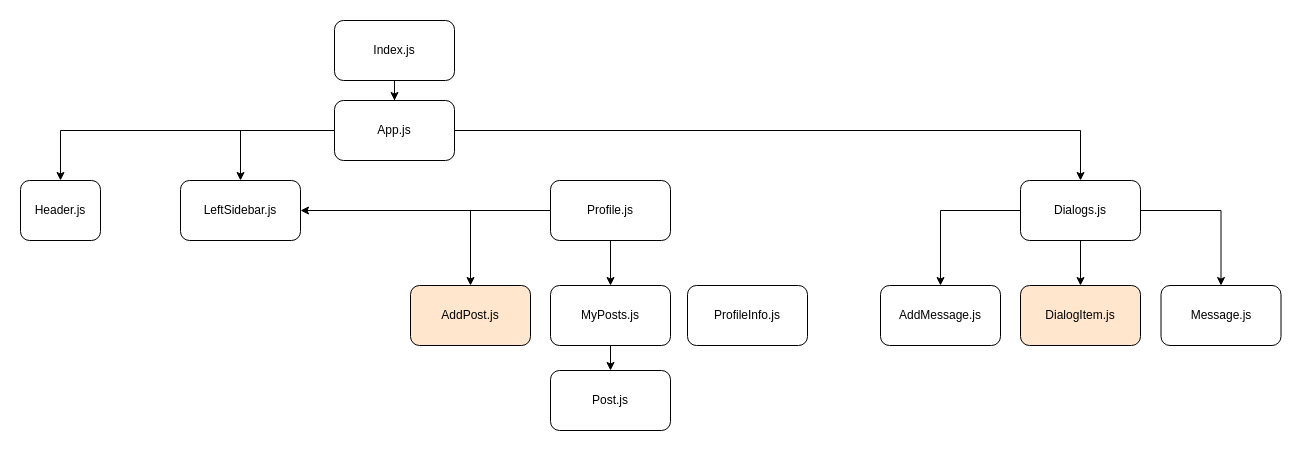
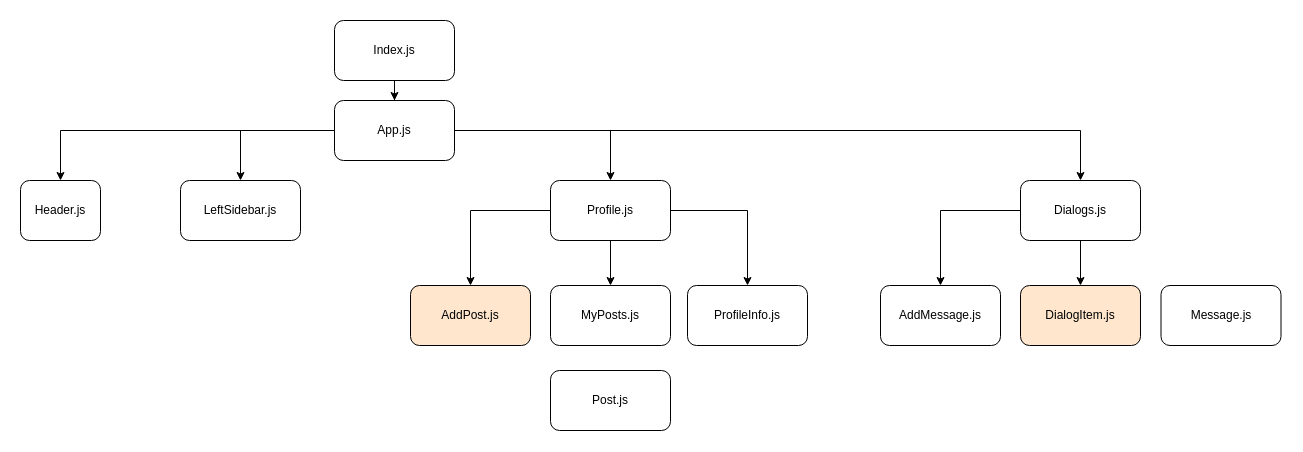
edge "App.js" -> "Profile.js": added
edge "Profile.js" -> "LeftSidebar.js": now "Profile.js" -> "ProfileInfo.js"
edge "Dialogs.js" -> "Message.js": removed
edge "MyPosts.js" -> "Post.js": removed
